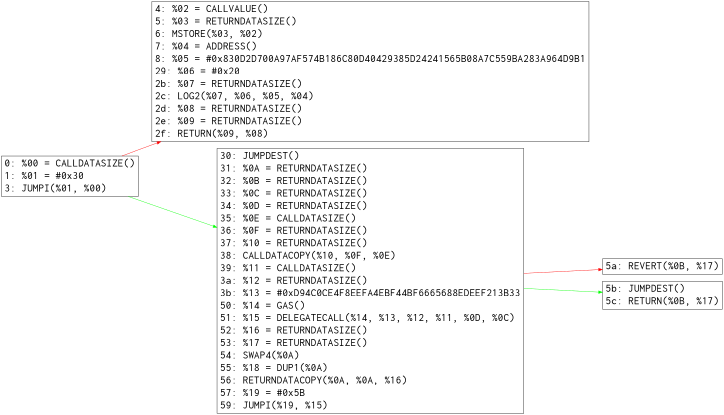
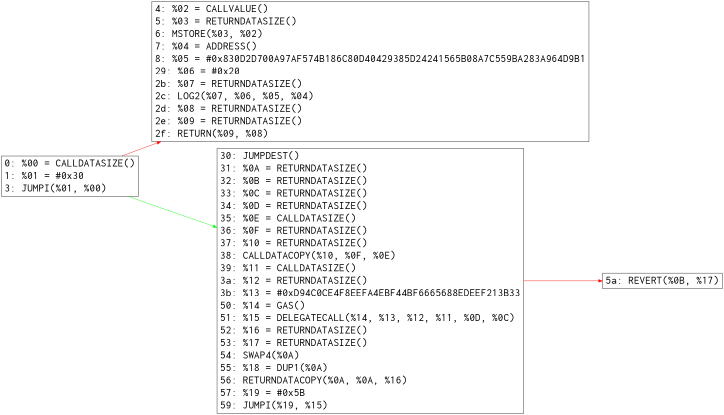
node "5b: JUMPDEST() 5c: RETURN(%0B, %17)": removed
